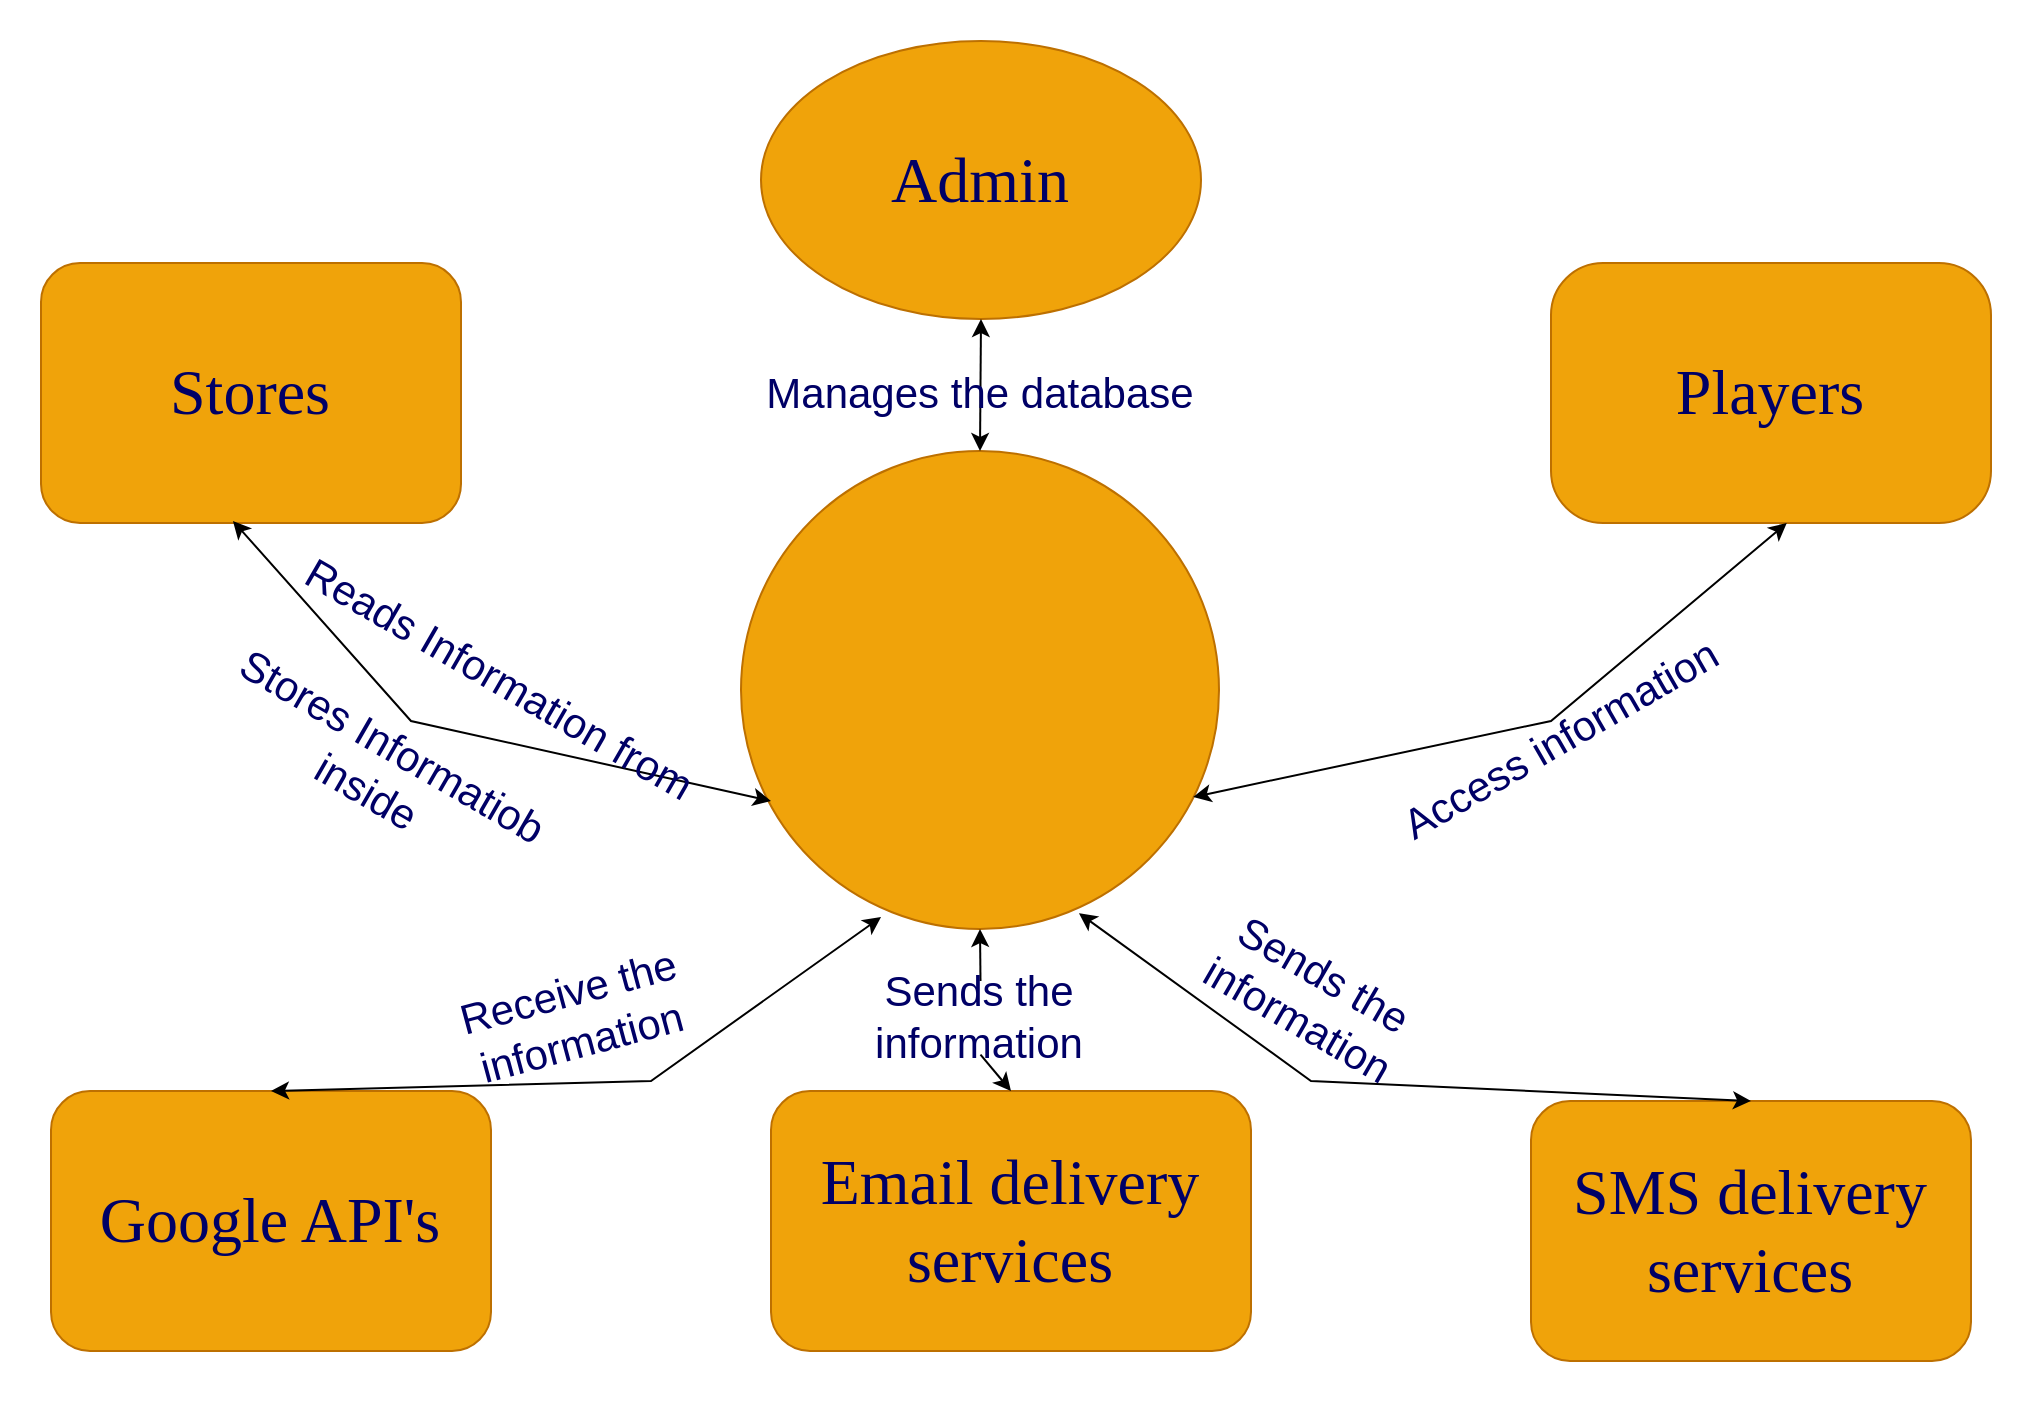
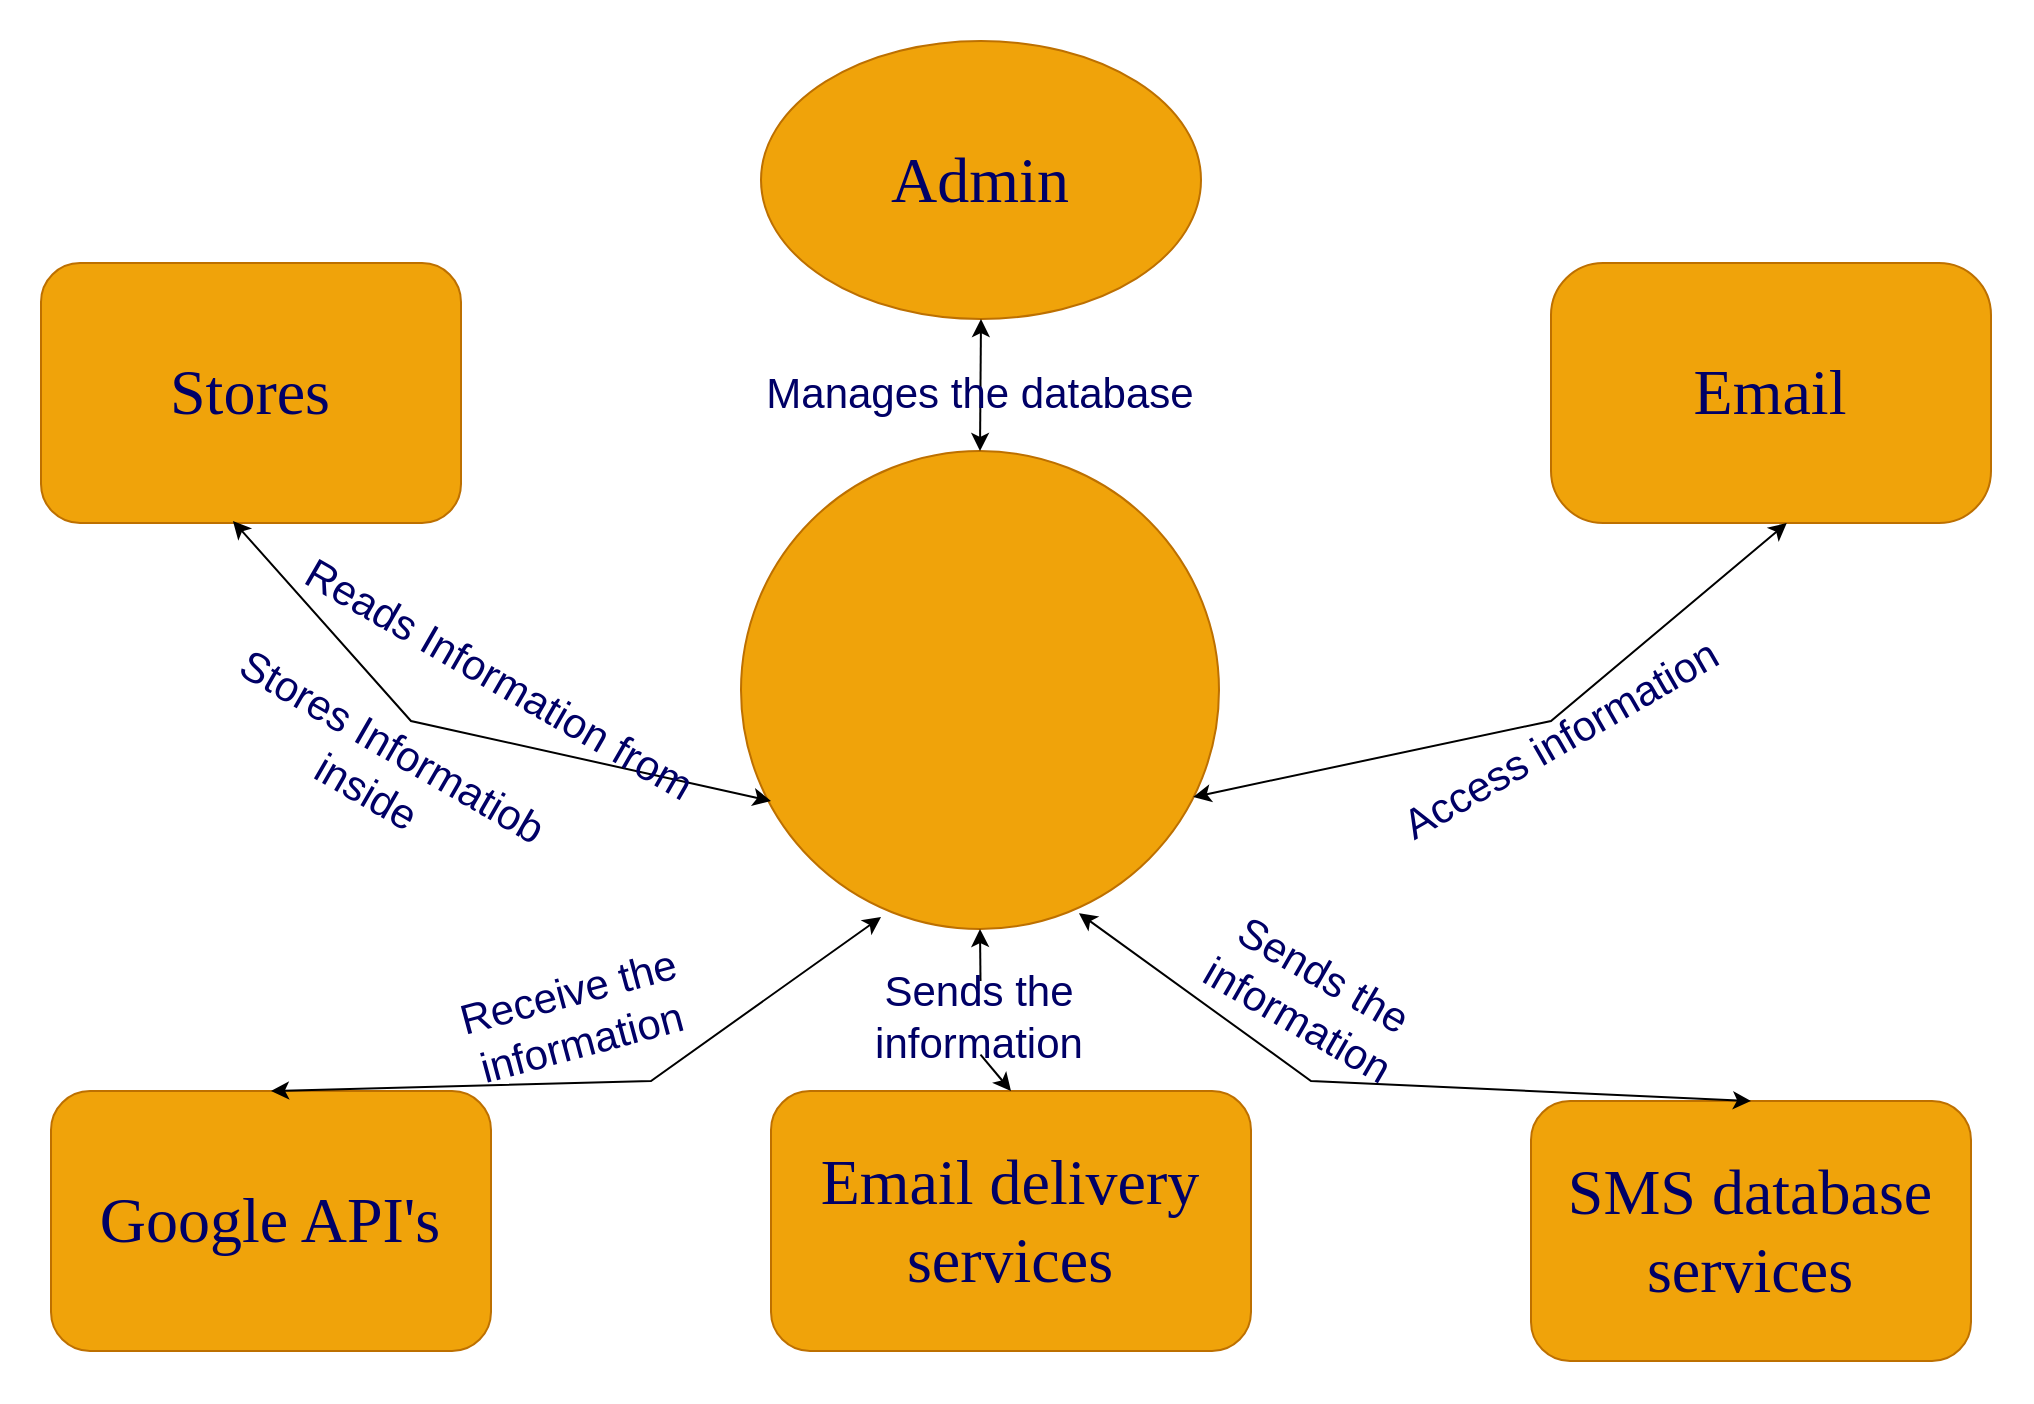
node "Players": label "Players" -> "Email"
node "SMS delivery services": label "SMS delivery services" -> "SMS database services"
